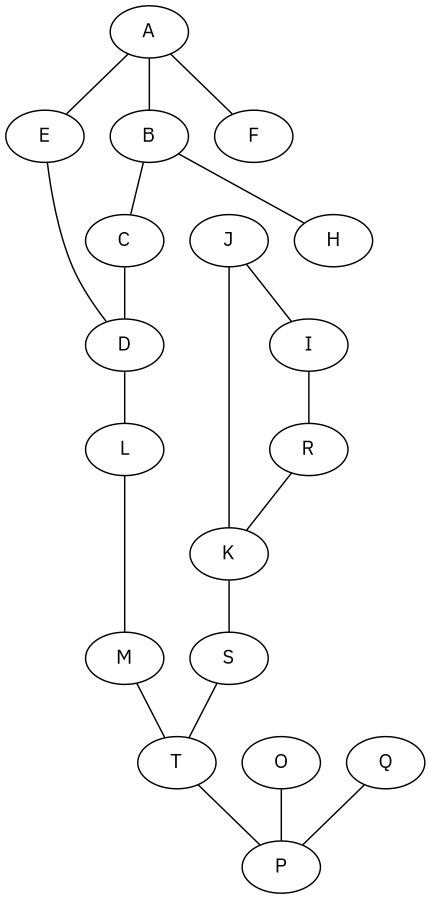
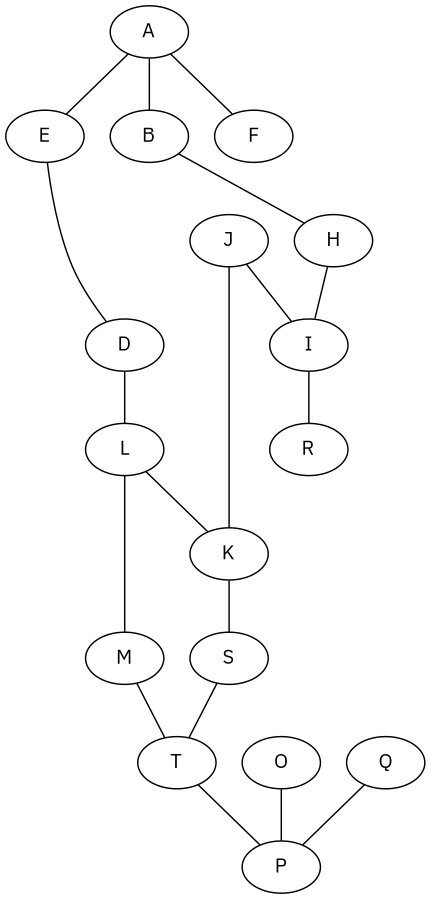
node "C": removed
edge "H" -- "I": added
edge "R" -- "K": now "L" -- "K"
